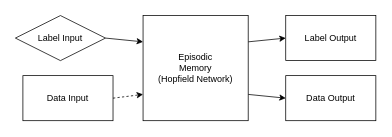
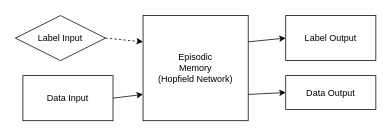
edge "Label Input" -> "Episodic Memory (Hopfield Network)": style solid -> dashed
edge "Data Input" -> "Episodic Memory (Hopfield Network)": style dashed -> solid
node "Data Output": size 90x45 -> 90x34
